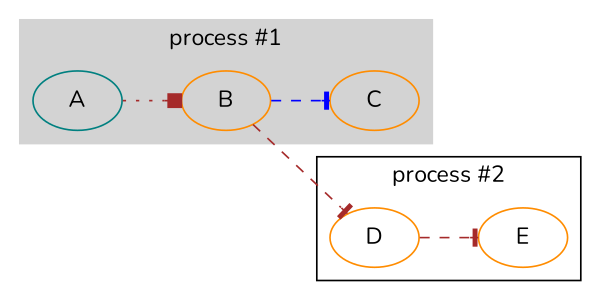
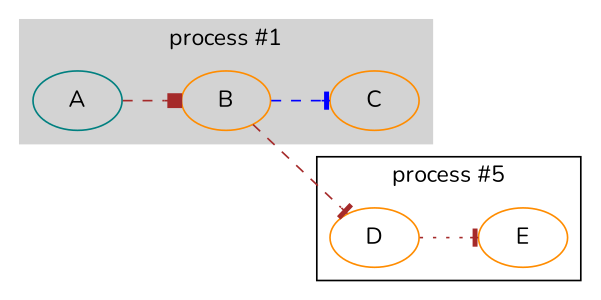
edge "A" -> "B": style dotted -> dashed
cluster "process #2": label "process #2" -> "process #5"
edge "D" -> "E": style dashed -> dotted
